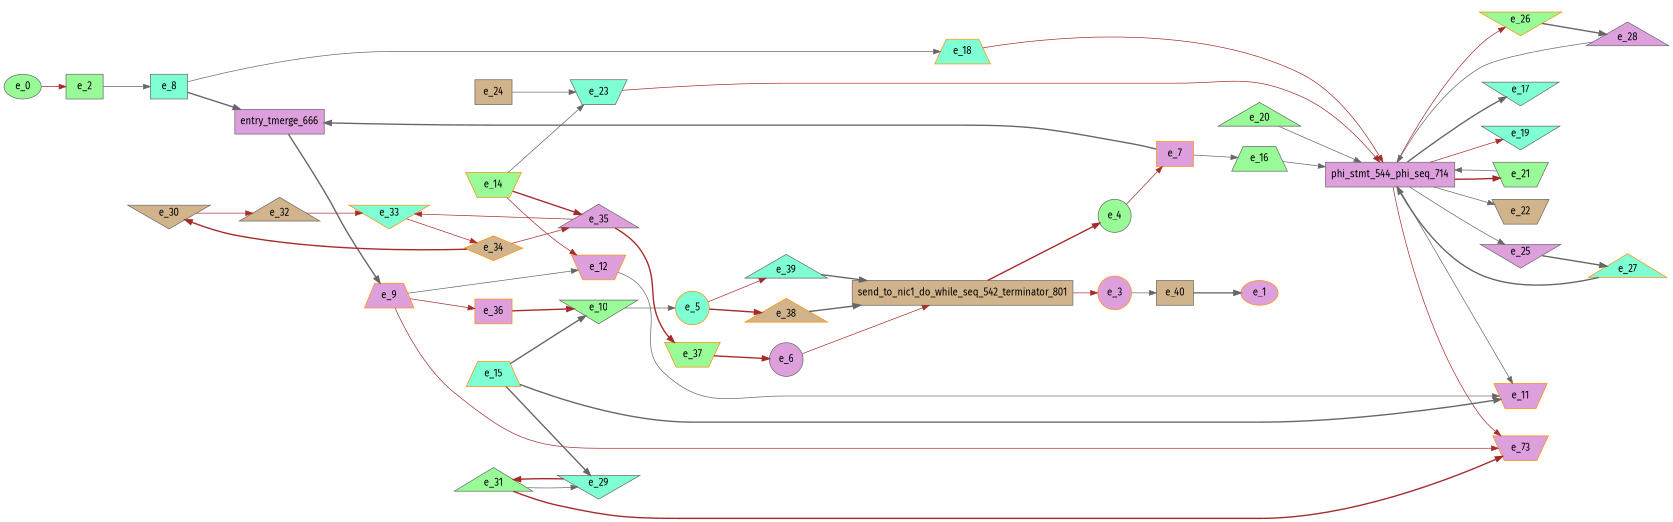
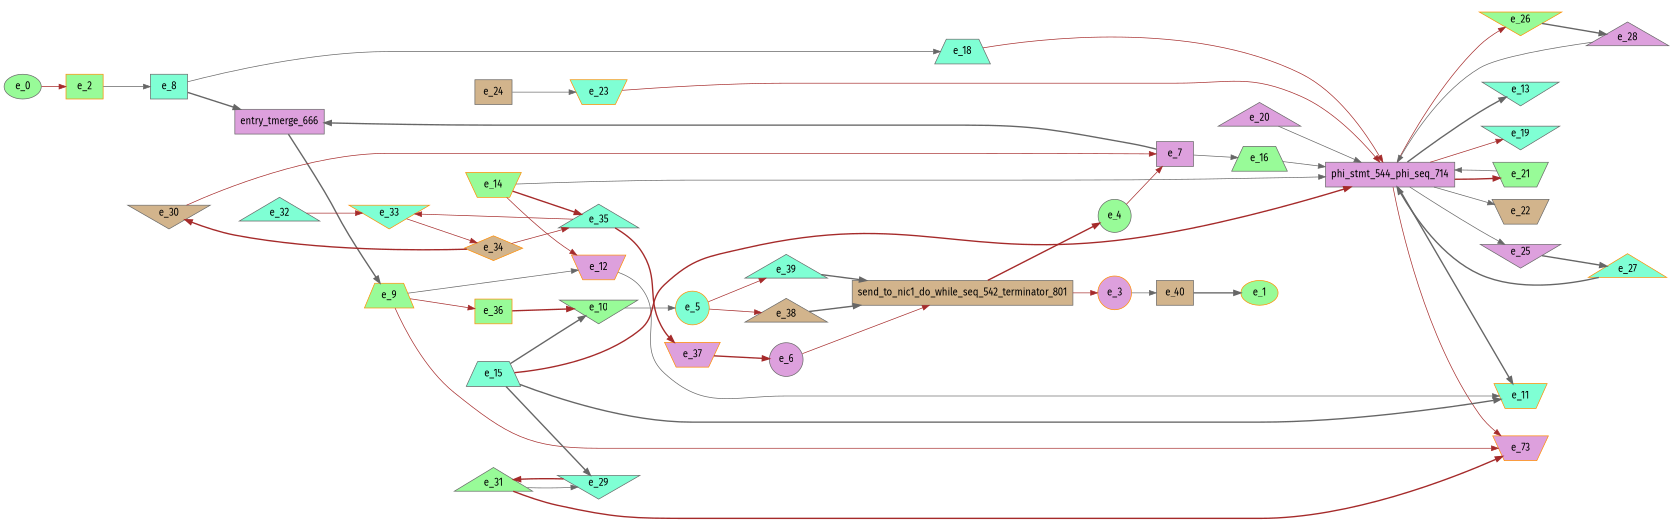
node "e_18": color darkorange -> gray40
node "e_2": color gray40 -> darkorange
node "e_17": label "e_17" -> "e_13"
node "e_23": color gray40 -> darkorange
node "e_20": fillcolor palegreen -> plum
edge "e_14" -> "e_23": now "e_14" -> "phi_stmt_544_phi_seq_714"
node "e_7": color darkorange -> gray40
edge "e_30" -> "e_32": now "e_30" -> "e_7"
node "e_32": fillcolor tan -> aquamarine
node "e_35": fillcolor plum -> aquamarine
edge "e_15" -> "phi_stmt_544_phi_seq_714": added
edge "phi_stmt_544_phi_seq_714" -> "e_11": style solid -> bold
node "e_1": fillcolor plum -> palegreen
node "e_9": fillcolor plum -> palegreen
node "e_36": fillcolor plum -> palegreen
edge "e_5" -> "e_38": style bold -> solid
node "e_38": color darkorange -> gray40
node "e_37": fillcolor palegreen -> plum
node "e_15": color darkorange -> gray40
node "e_11": fillcolor plum -> aquamarine
